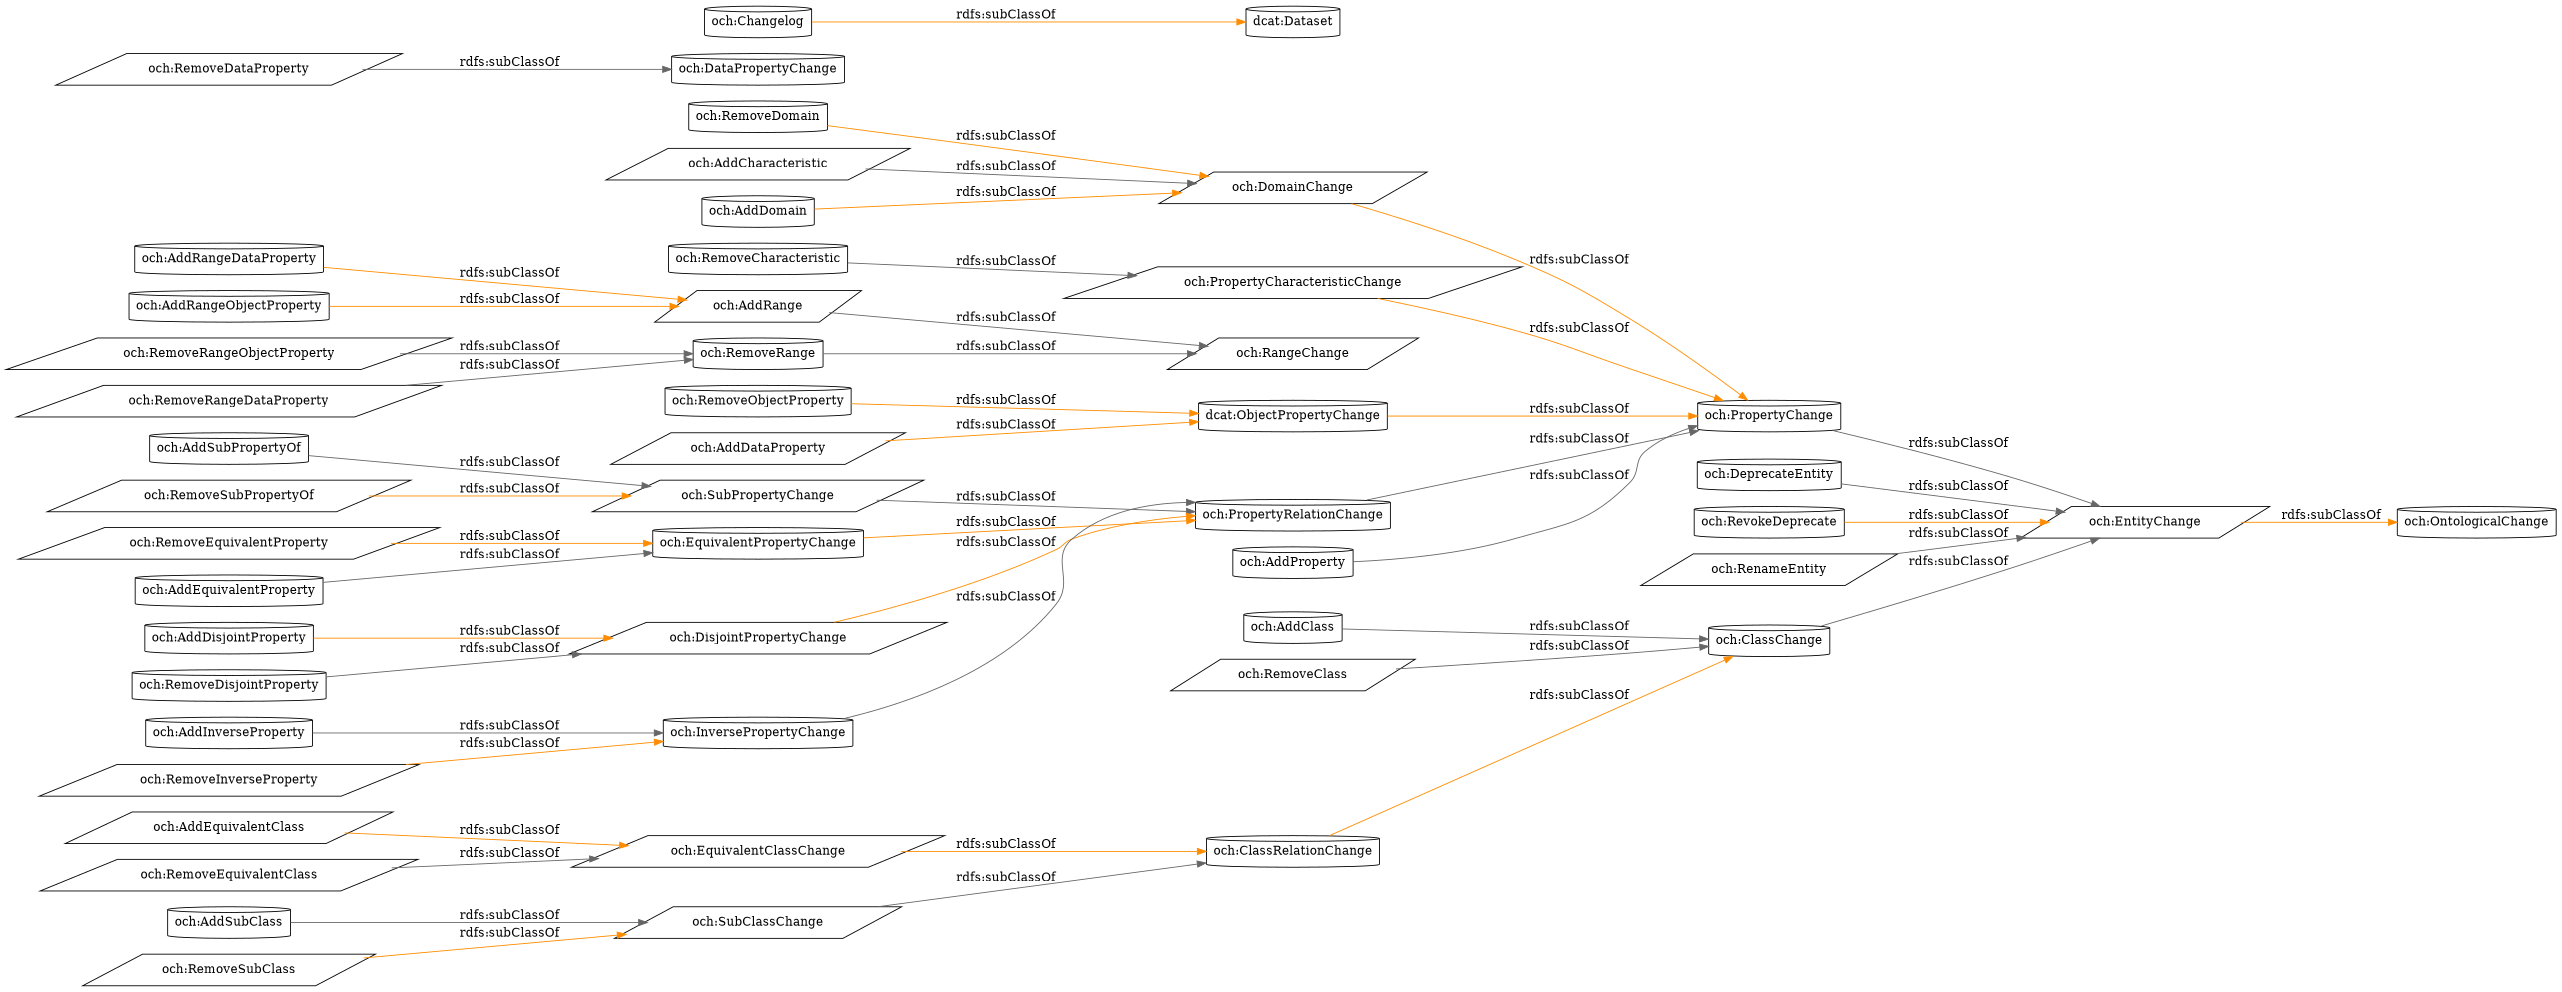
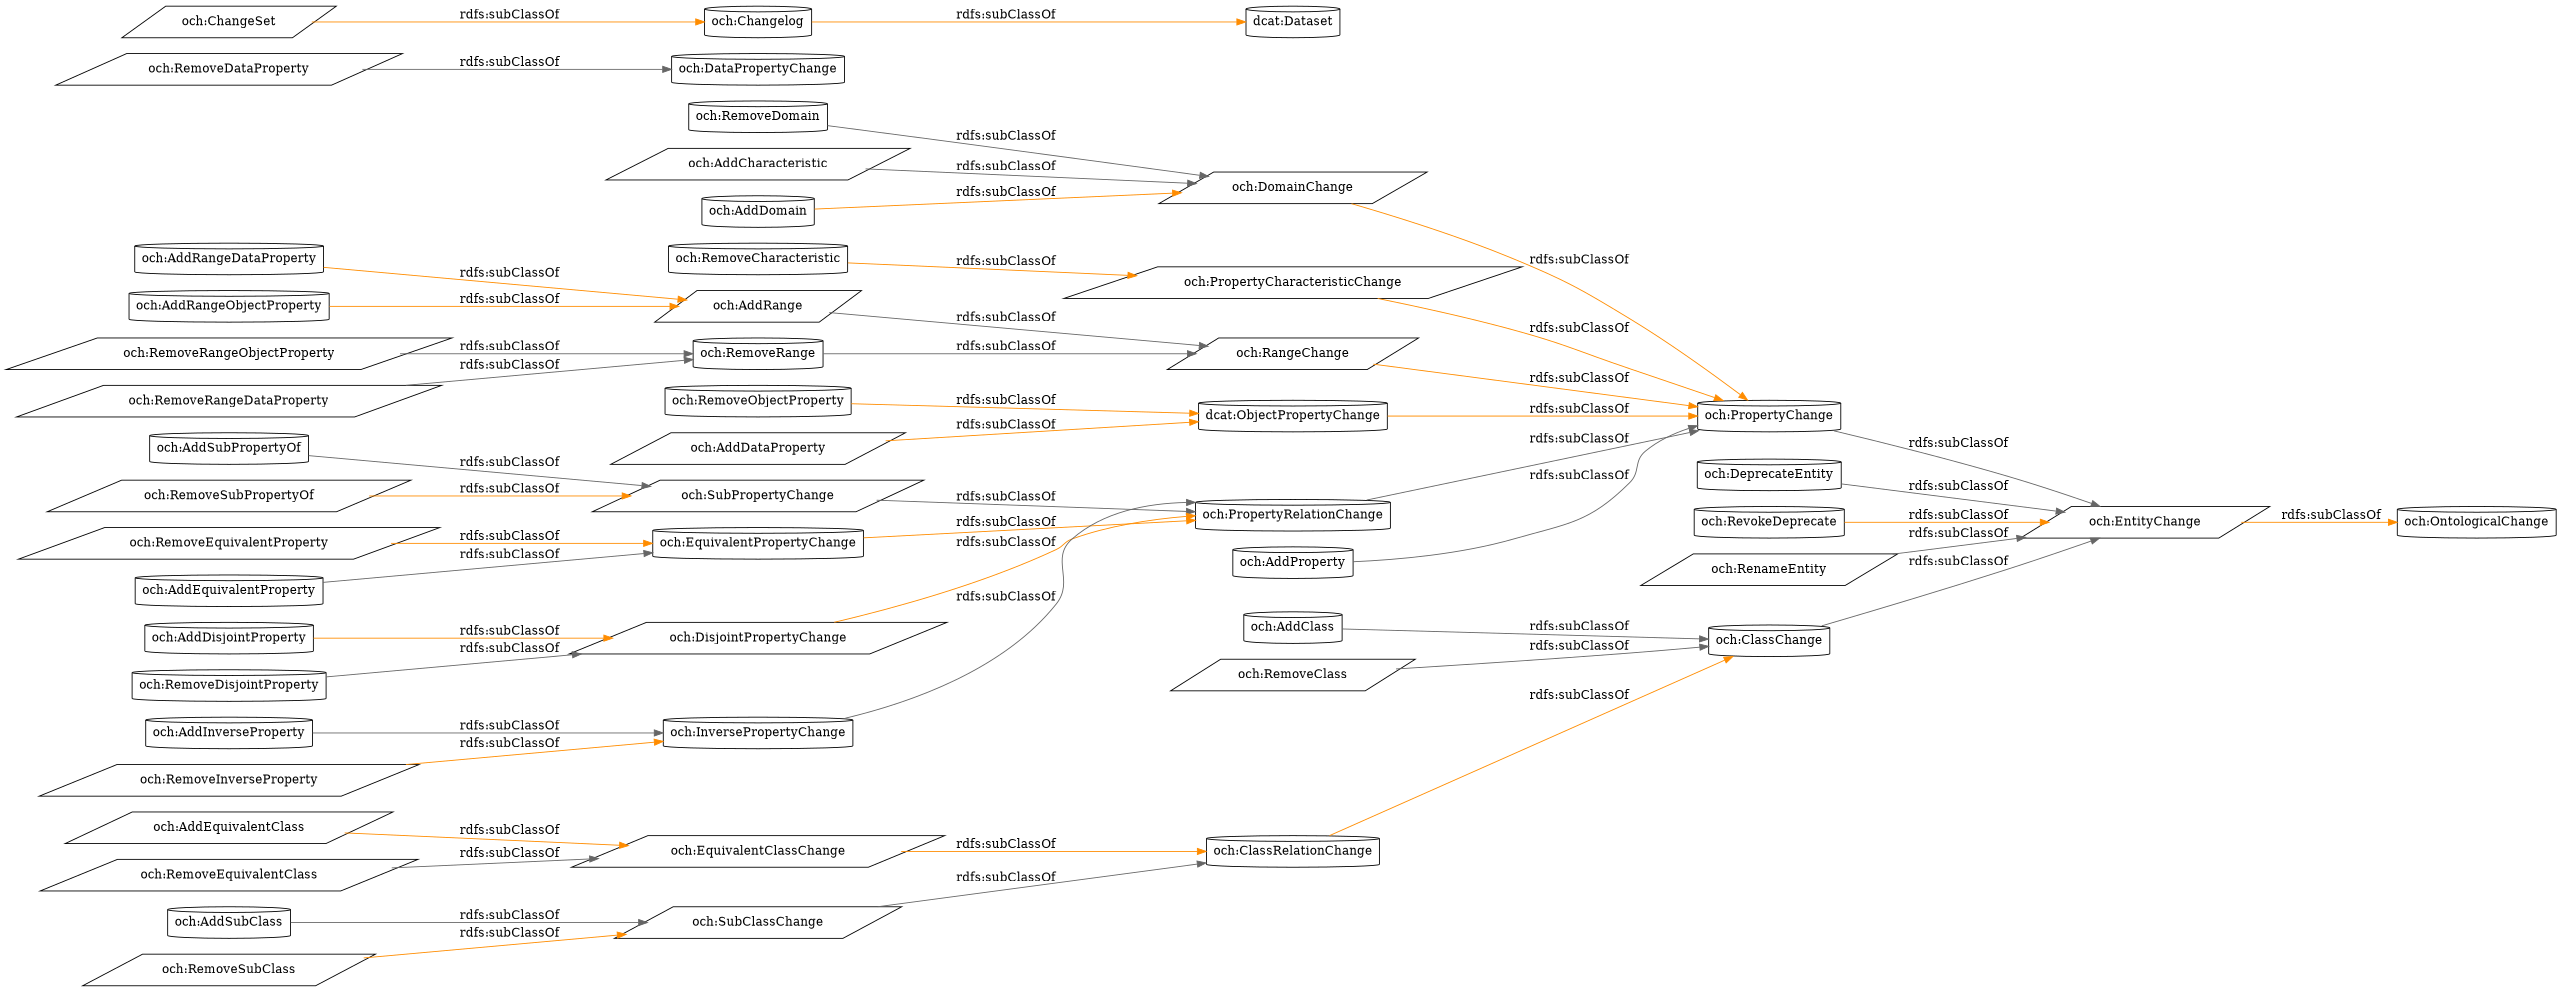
node "och:ChangeSet": added
edge "och:RemoveDomain" -> "och:DomainChange": color darkorange -> gray40
edge "och:RemoveCharacteristic" -> "och:PropertyCharacteristicChange": color gray40 -> darkorange
edge "och:RangeChange" -> "och:PropertyChange": added, label "rdfs:subClassOf"
